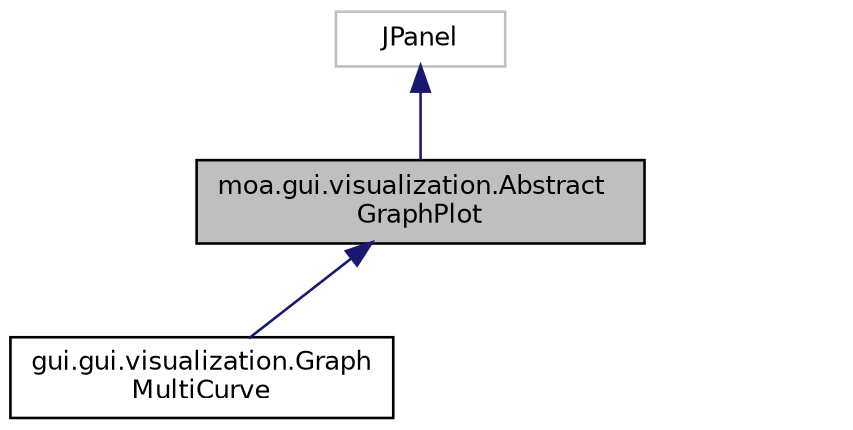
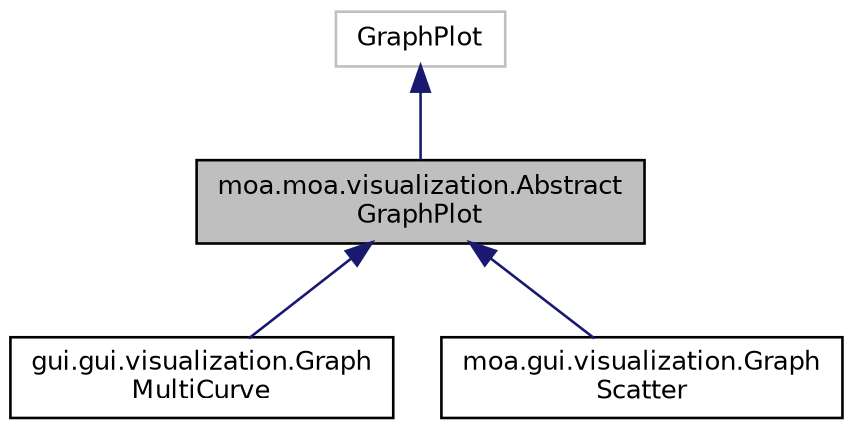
node "JPanel": label "JPanel" -> "GraphPlot"
node "moa.gui.visualization.Abstract GraphPlot": label "moa.gui.visualization.Abstract GraphPlot" -> "moa.moa.visualization.Abstract GraphPlot"
node "moa.gui.visualization.Graph Scatter": added
